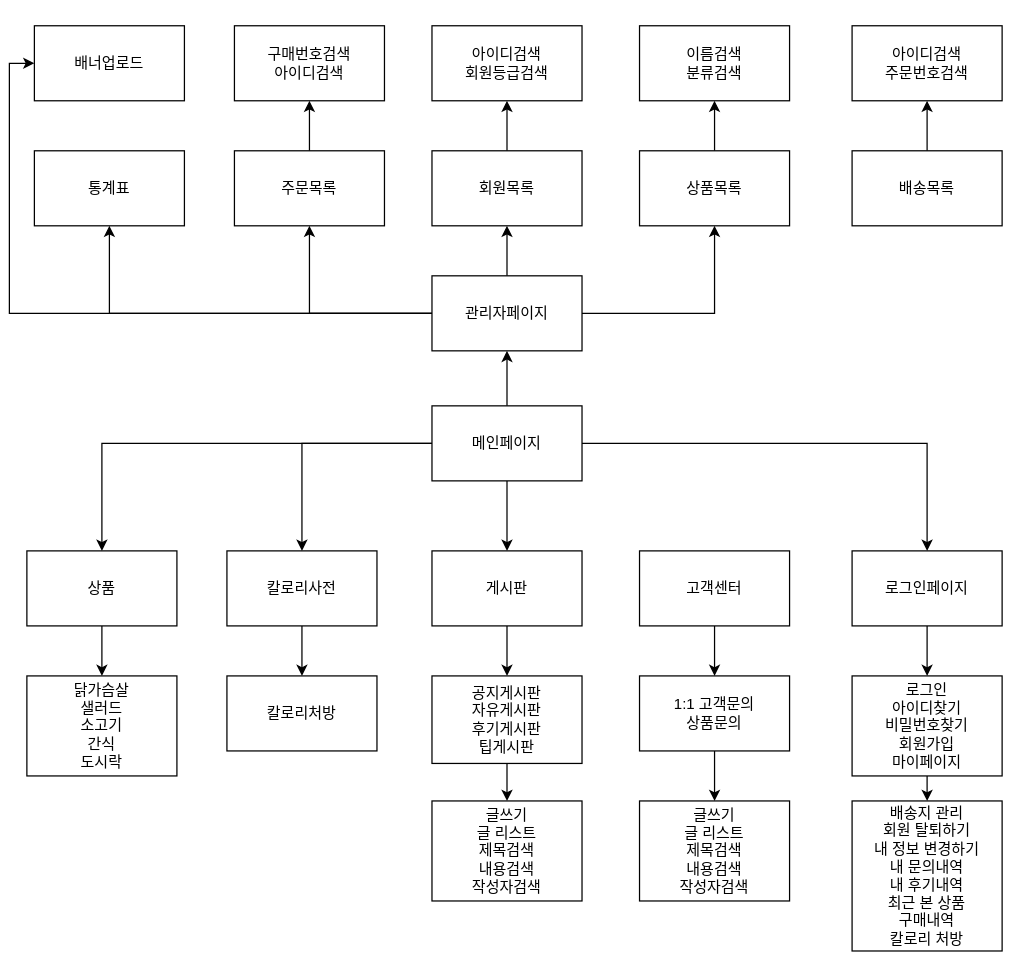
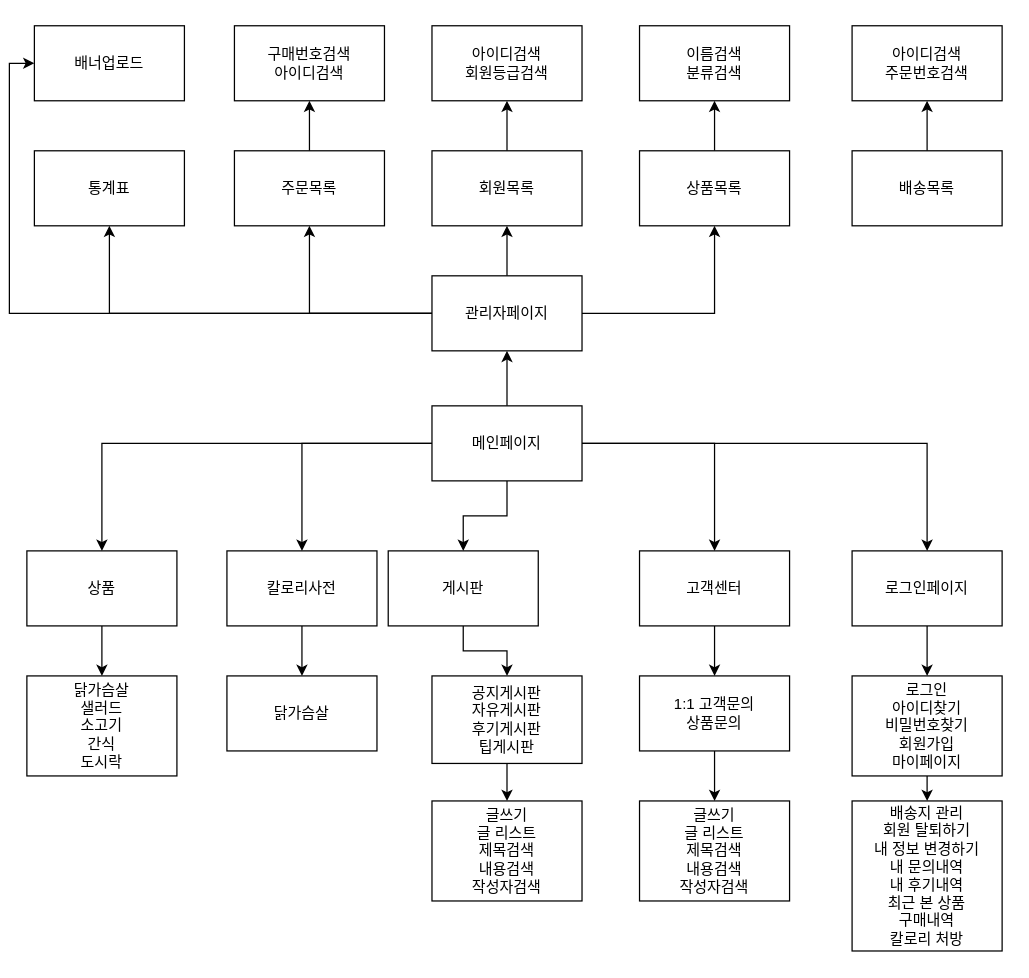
edge "메인페이지" -> "고객센터": added
node "게시판": moved (507, 588) -> (463, 588)
node "칼로리처방": label "칼로리처방" -> "닭가슴살"
